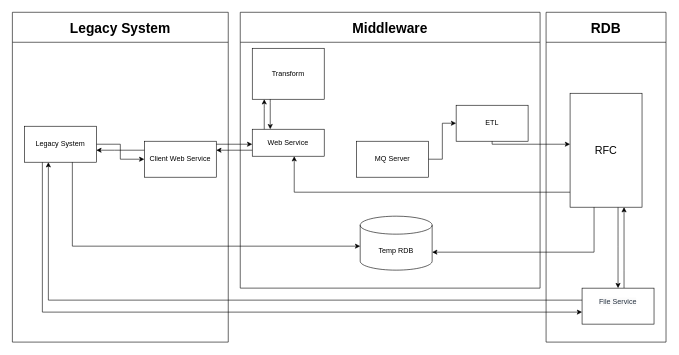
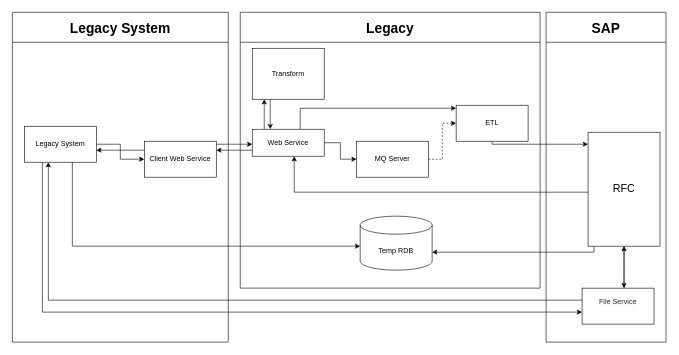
node "Middleware": label "Middleware" -> "Legacy"
node "RDB": label "RDB" -> "SAP"
edge "Web Service" -> "ETL": added
edge "MQ Server" -> "ETL": style solid -> dashed
edge "Web Service" -> "MQ Server": added
node "RFC": moved (606, 150) -> (624, 189)
